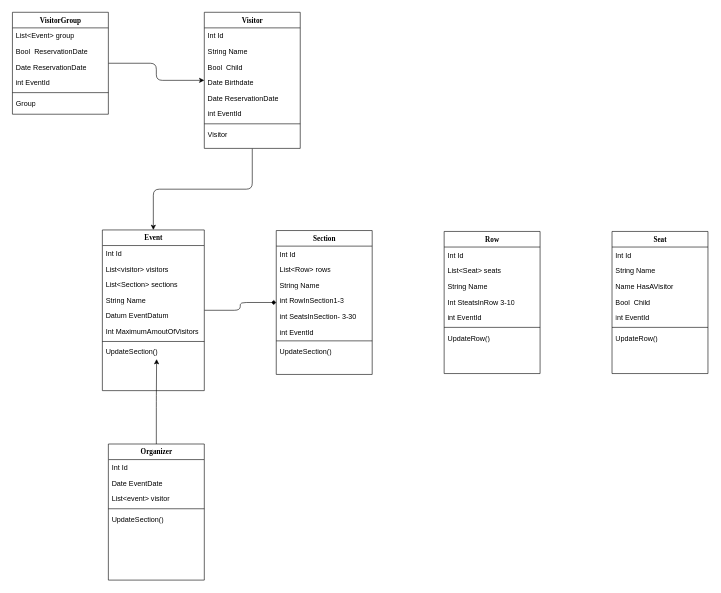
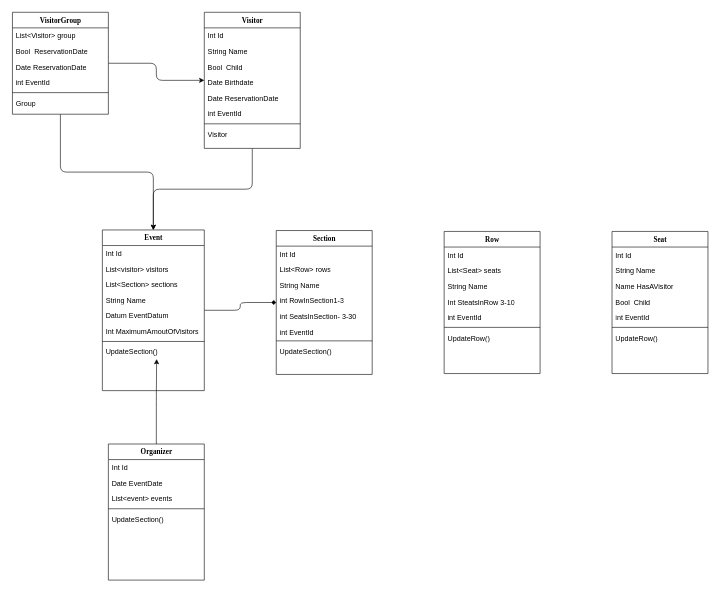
node "List<Event> group": label "List<Event> group" -> "List<Visitor> group"
edge "VisitorGroup" -> "Event": added
node "List<event> visitor": label "List<event> visitor" -> "List<event> events"
